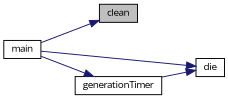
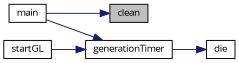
node "startGL": added
edge "main" -> "die": removed
